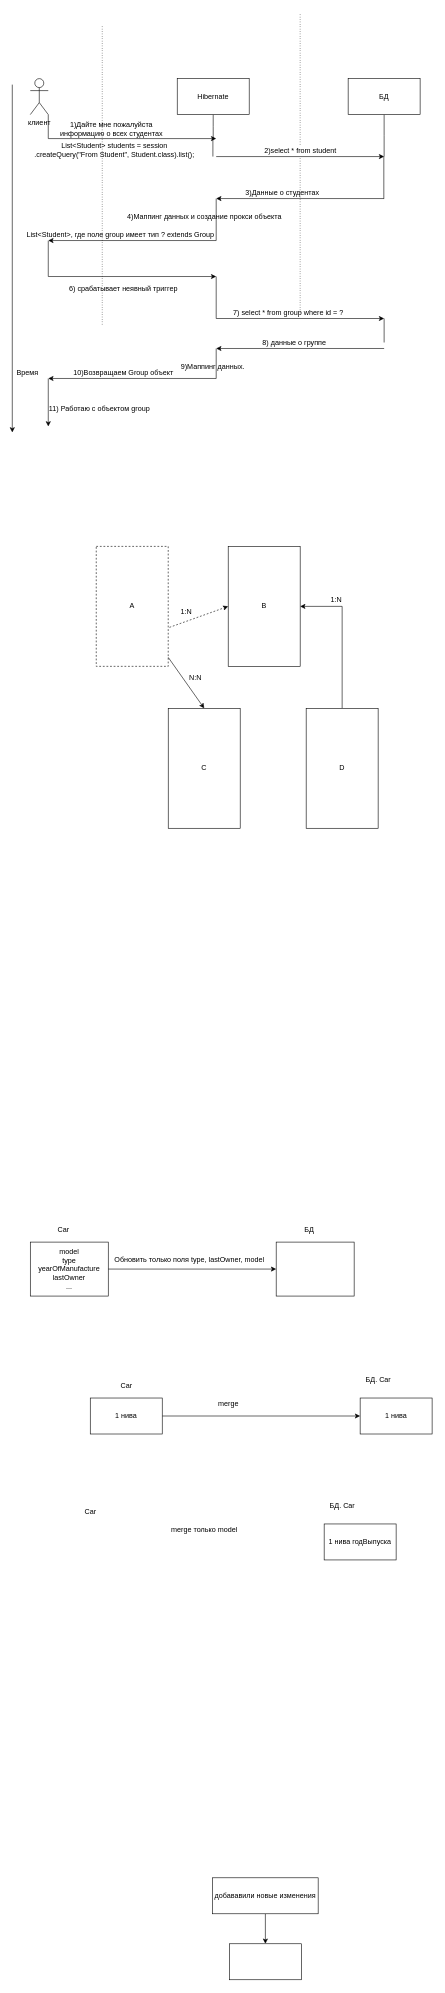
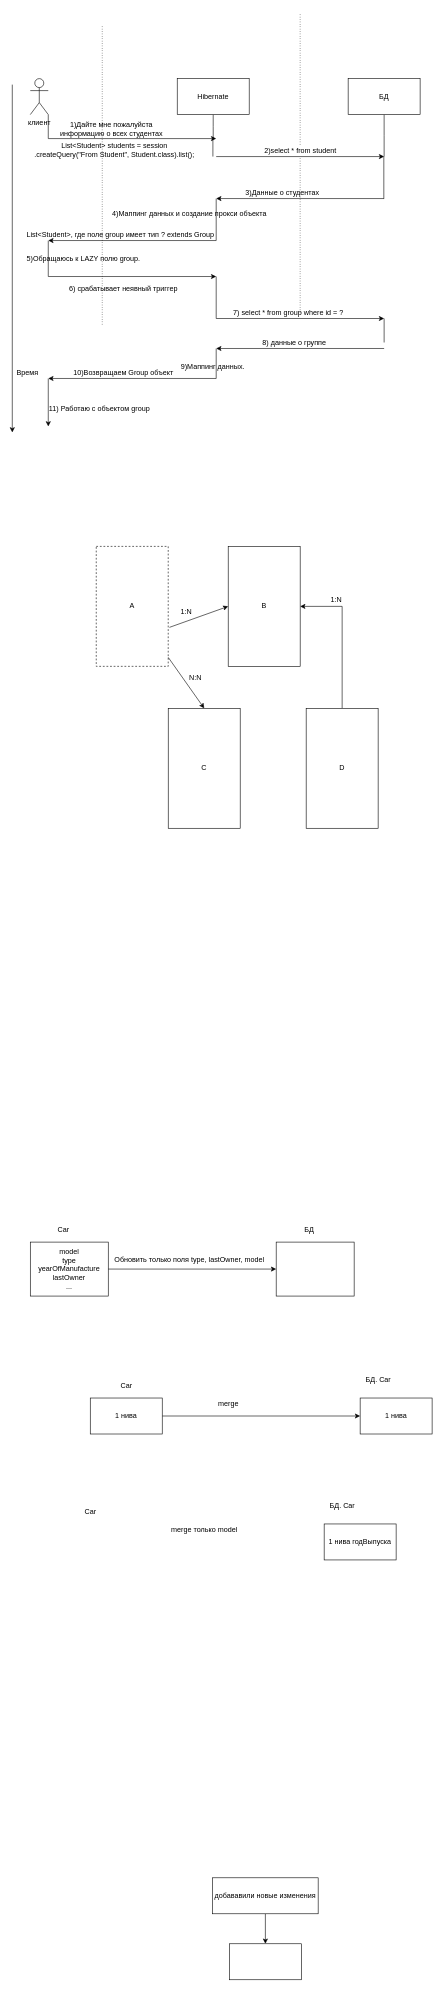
node "4)Маппинг данных и создание прокси объекта": moved (204, 216) -> (189, 213)
node "5)Обращаюсь к LAZY полю group.": added
edge "A" -> "B": style dashed -> solid
